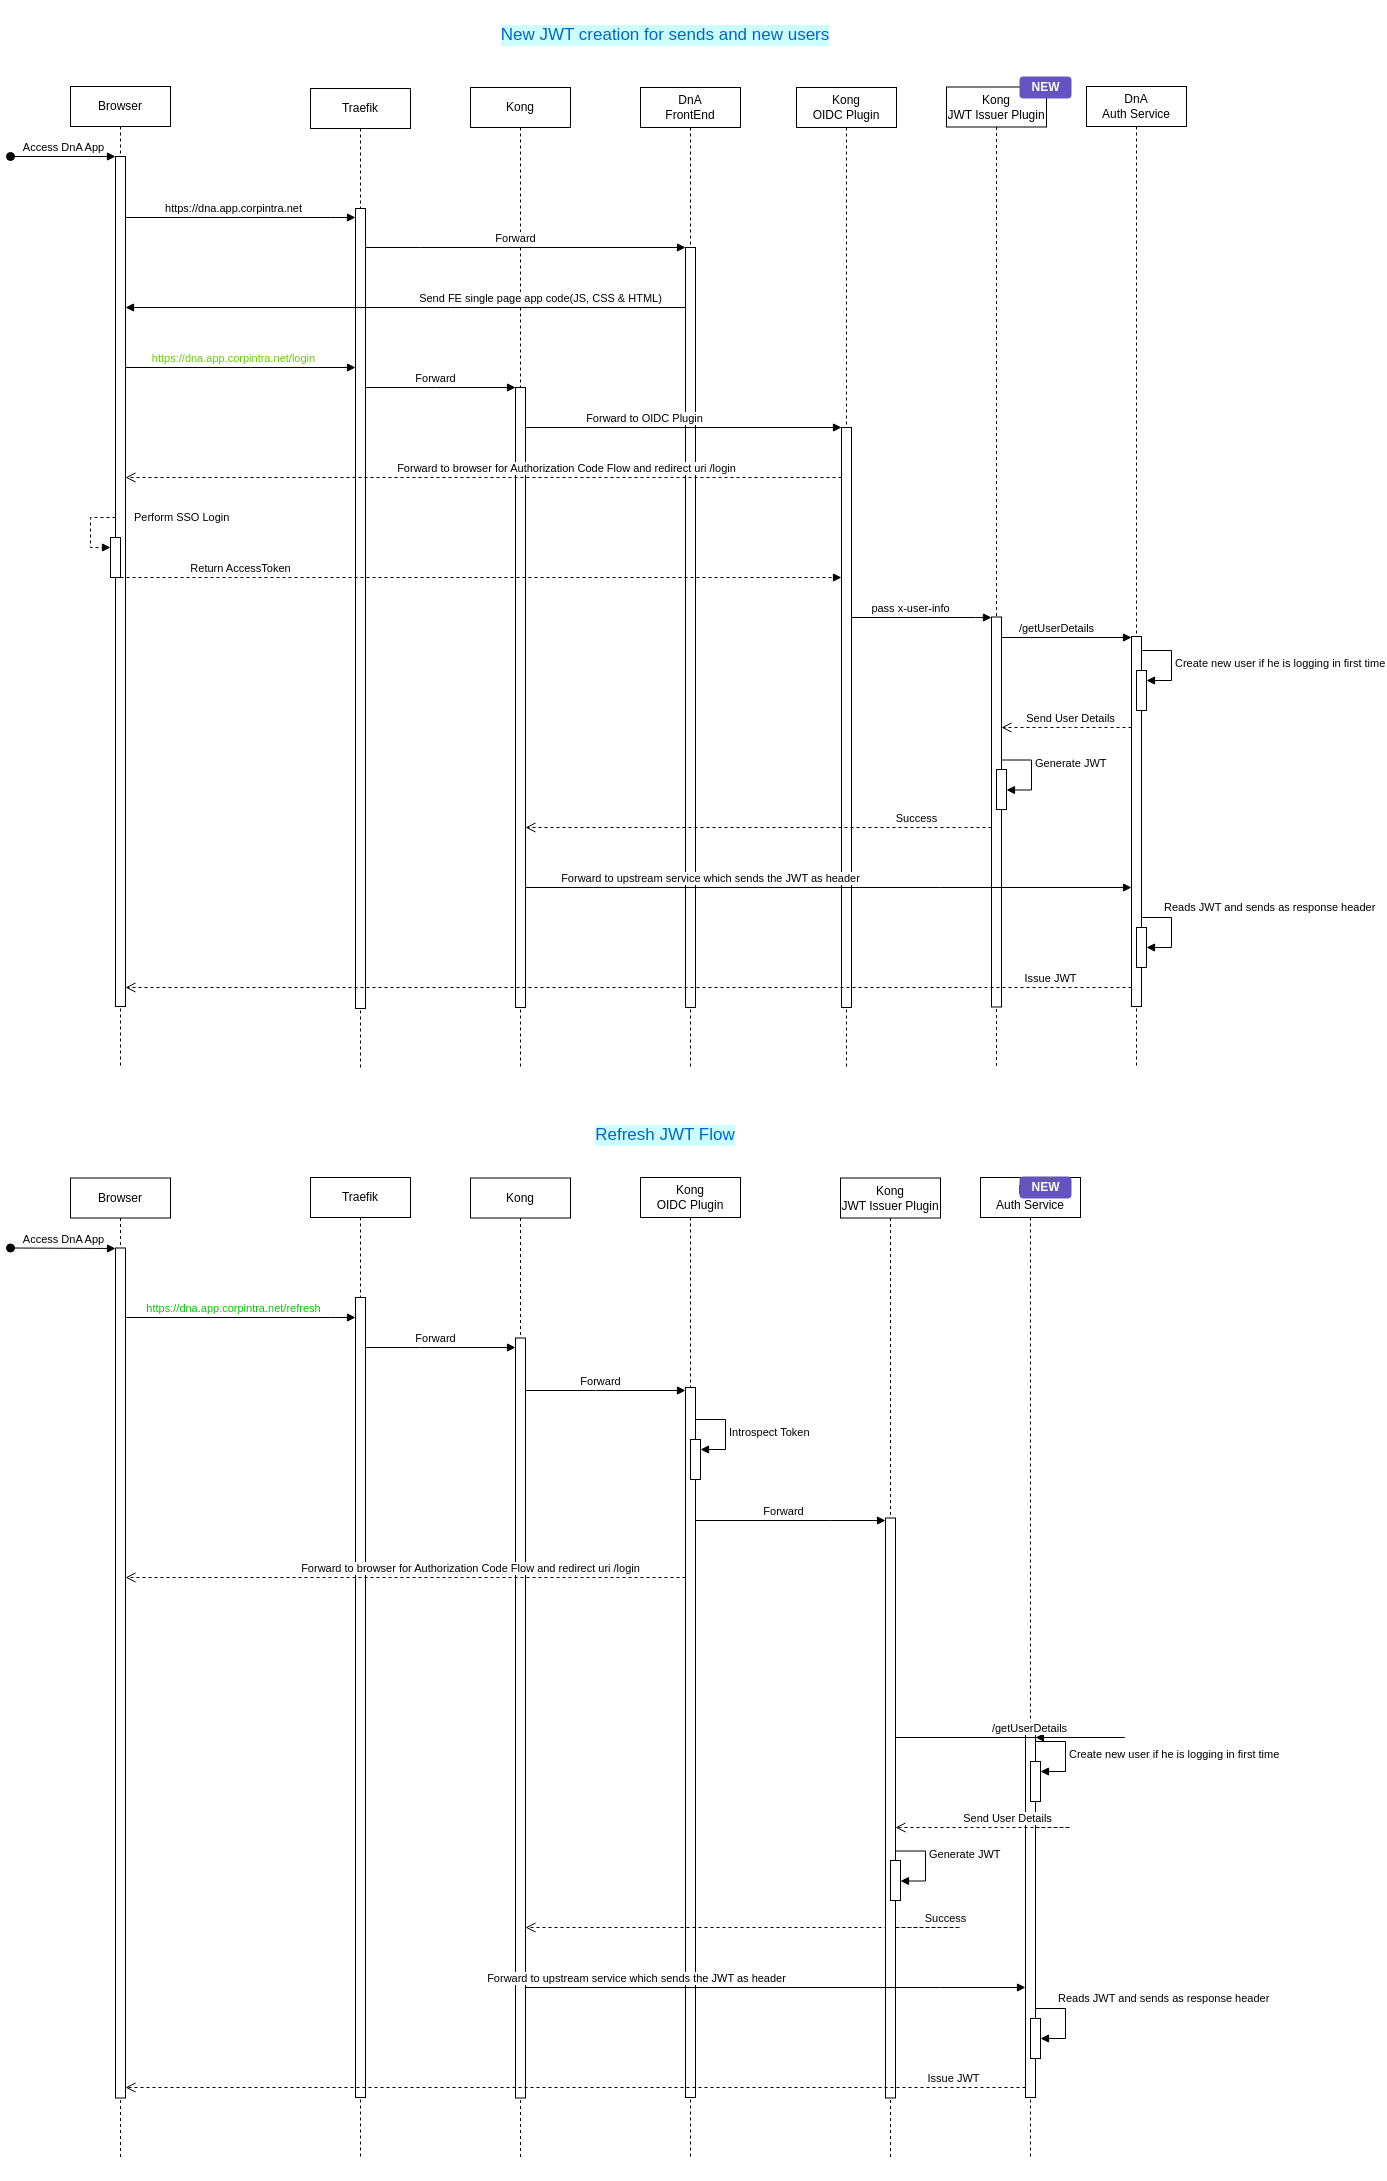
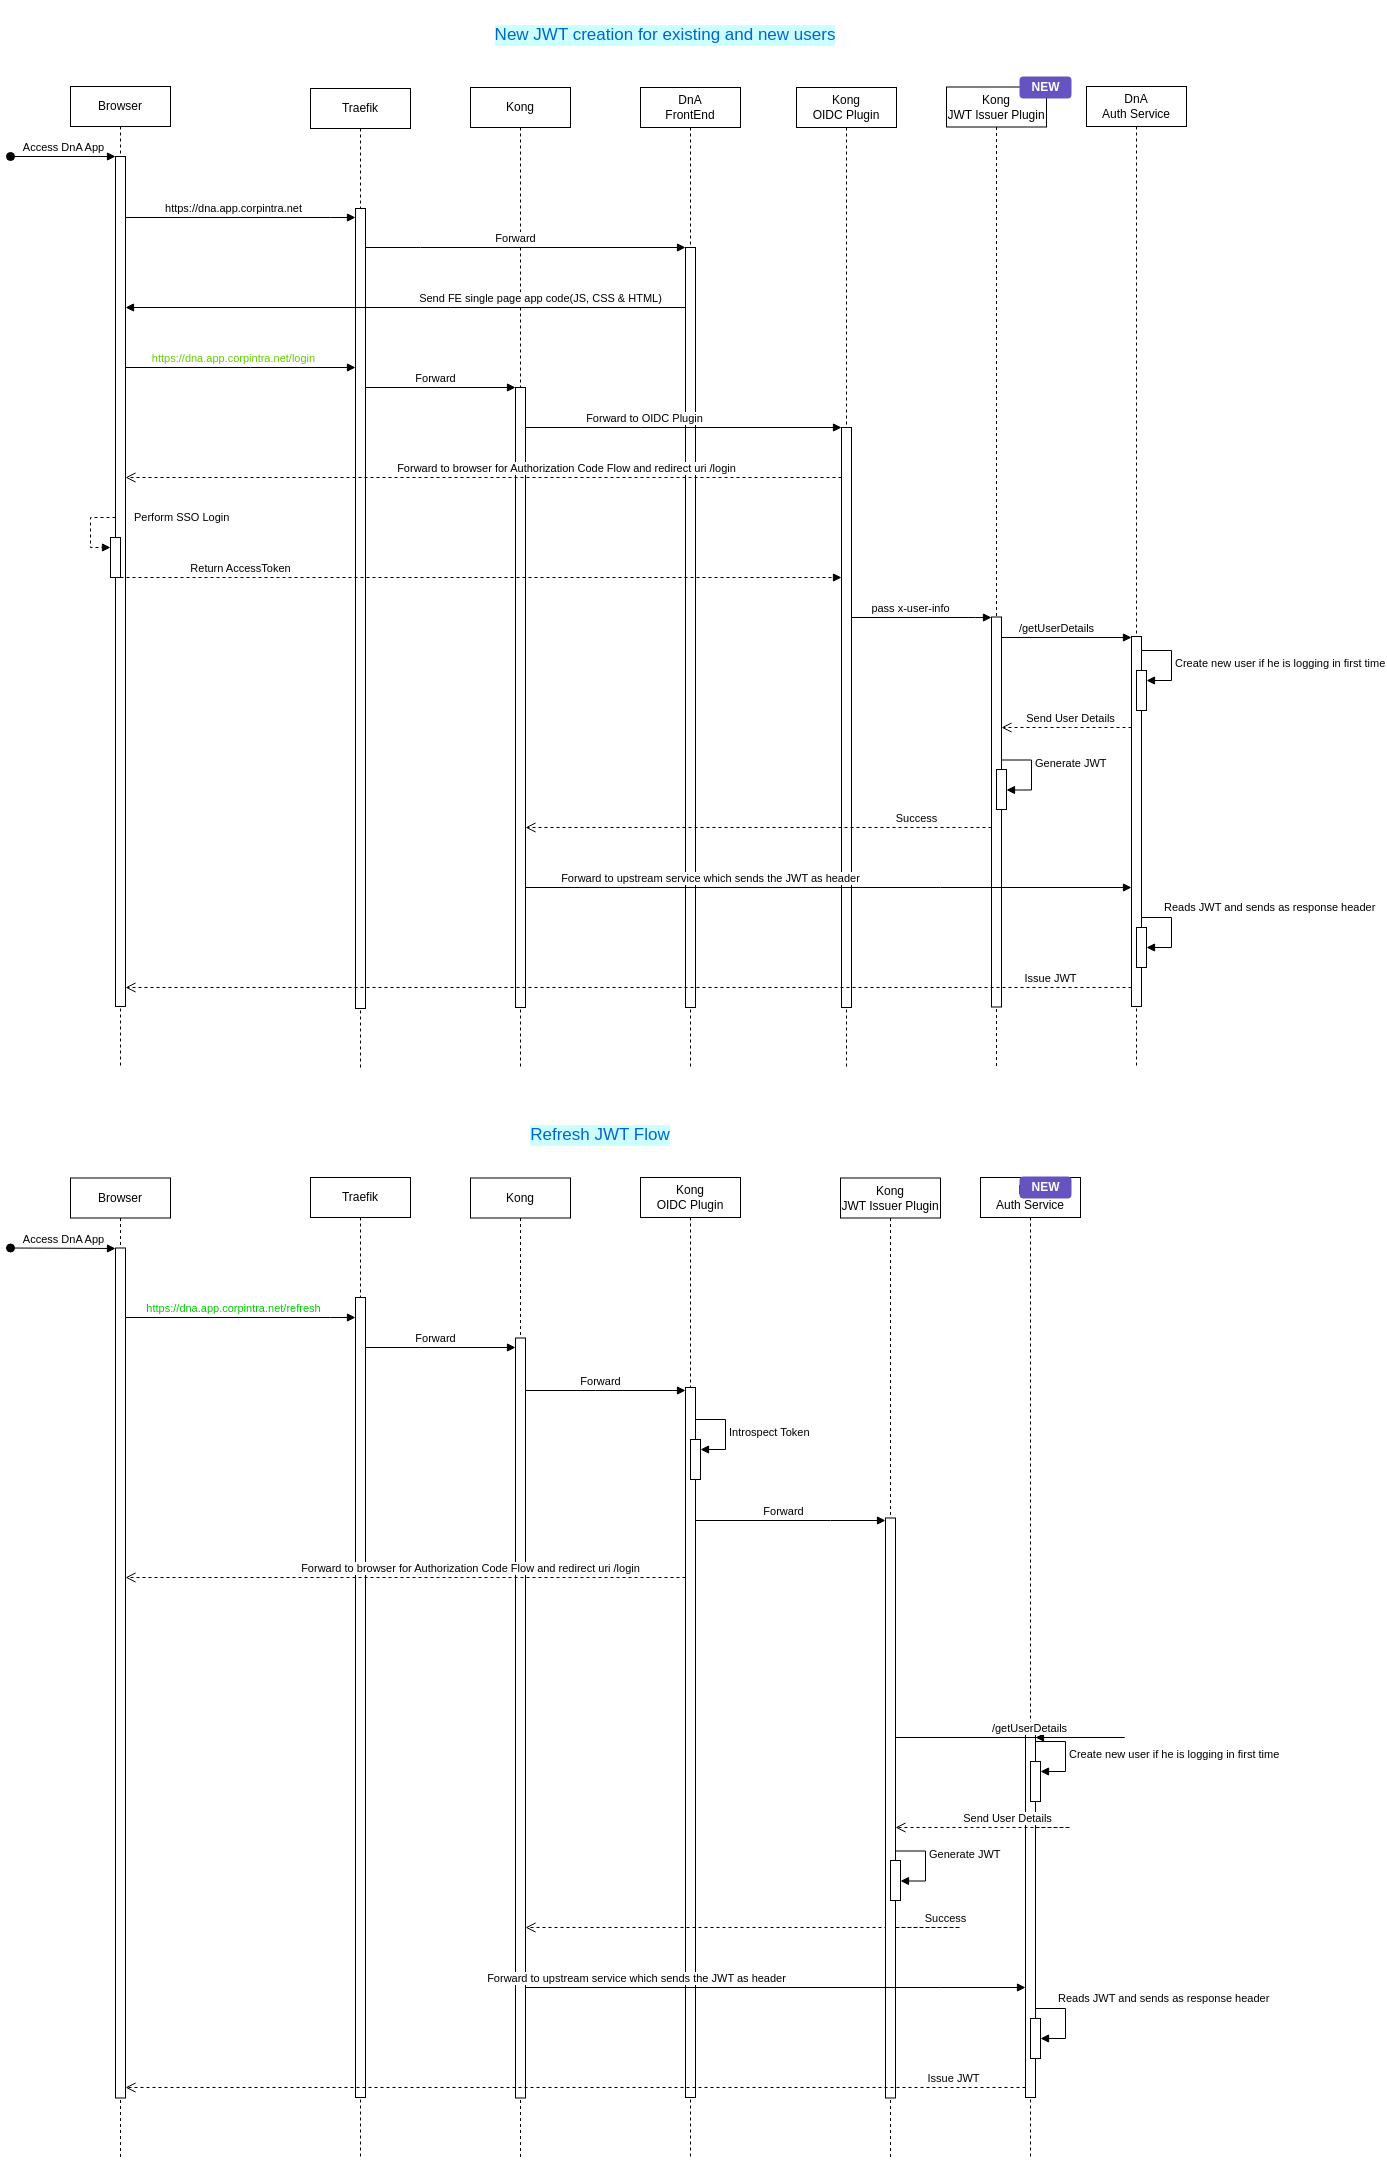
node "New JWT creation for sends and new users": label "New JWT creation for sends and new users" -> "New JWT creation for existing and new users"
node "Refresh JWT Flow": moved (666, 1136) -> (601, 1136)
